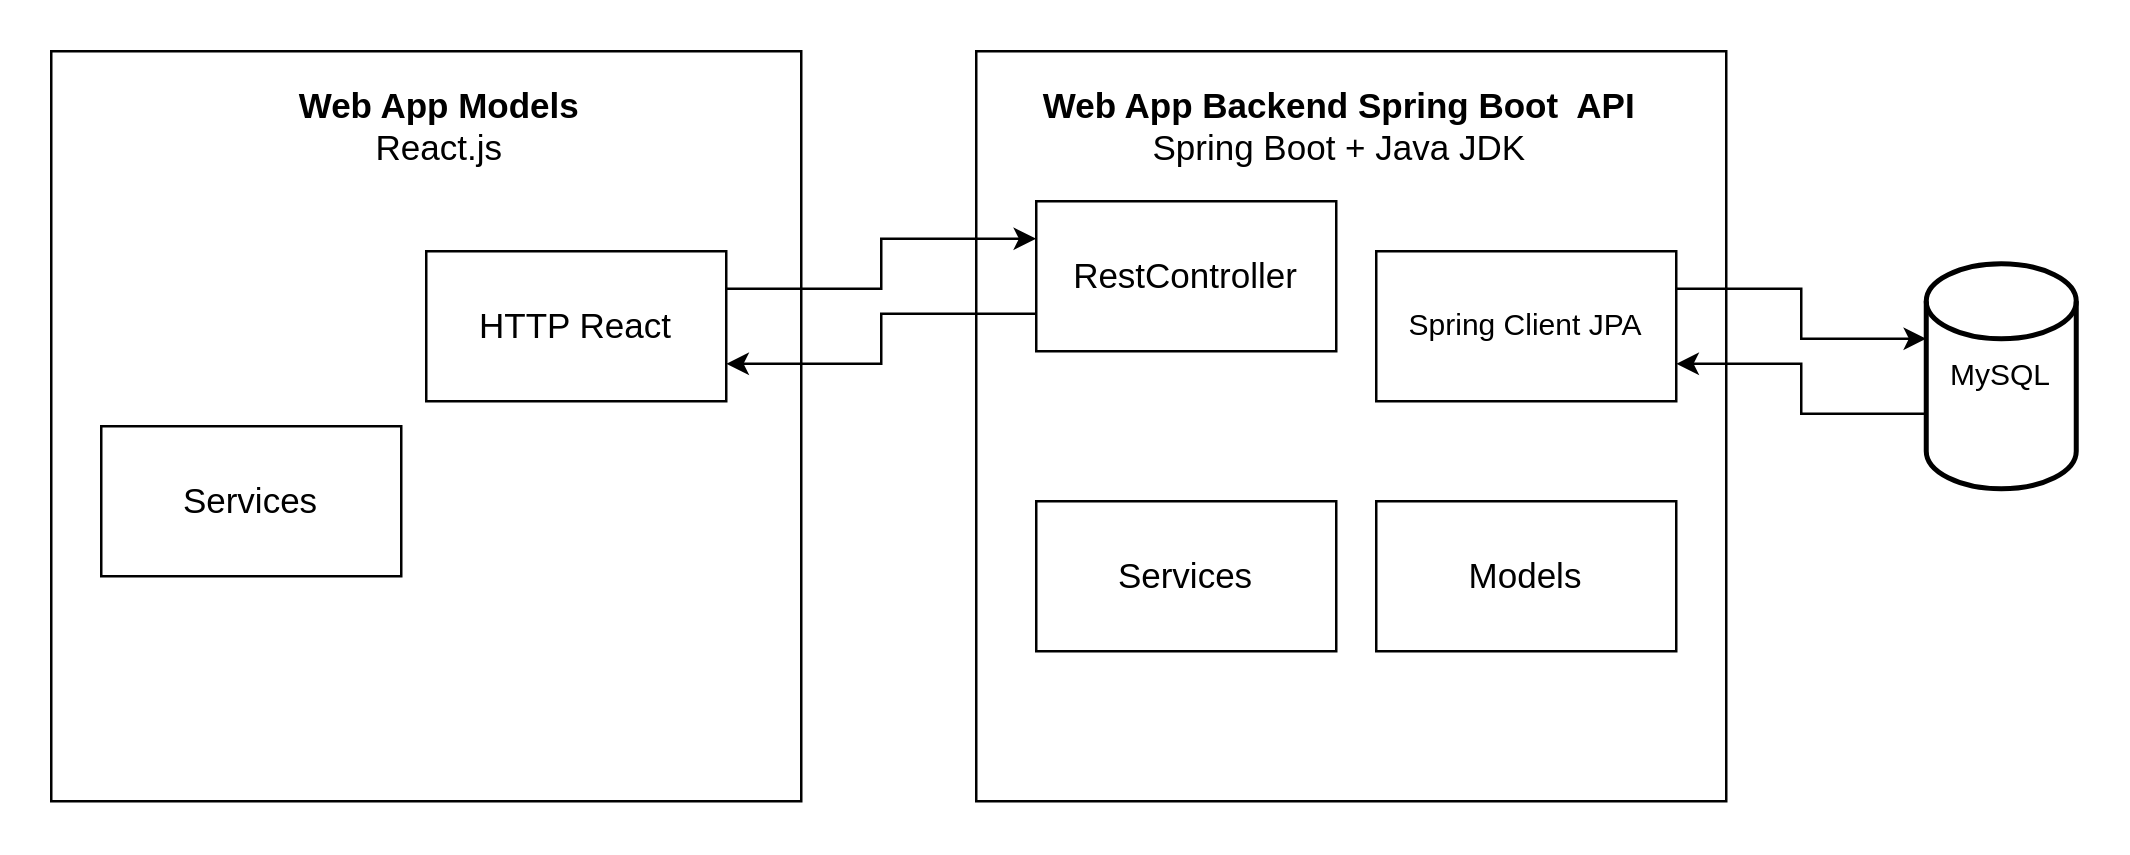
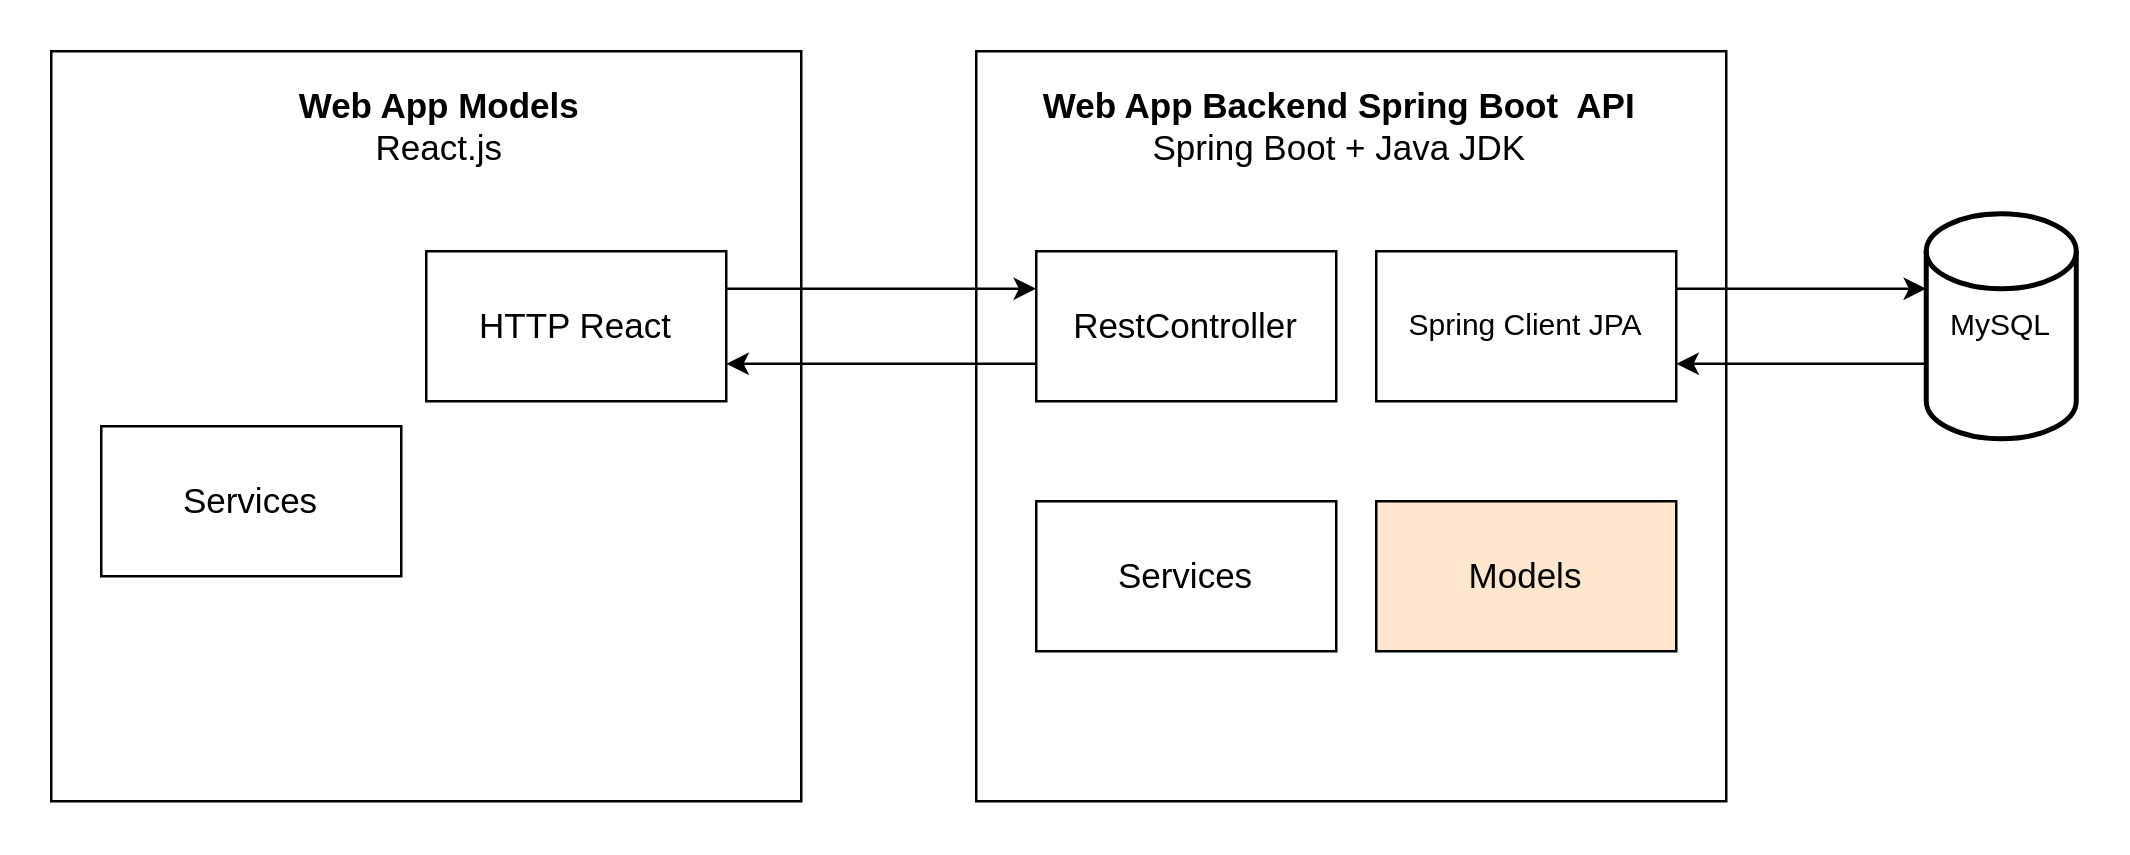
node "RestController": moved (1186, 276) -> (1186, 326)
node "MySQL": moved (2001, 376) -> (2001, 326)
node "Models": fillcolor #ffffff -> #ffe6cc
